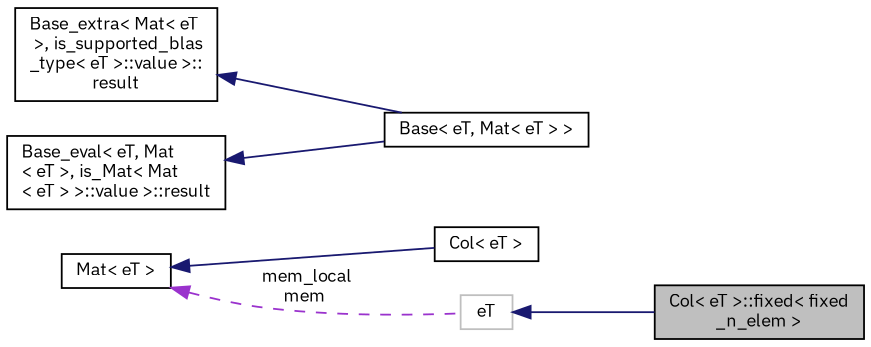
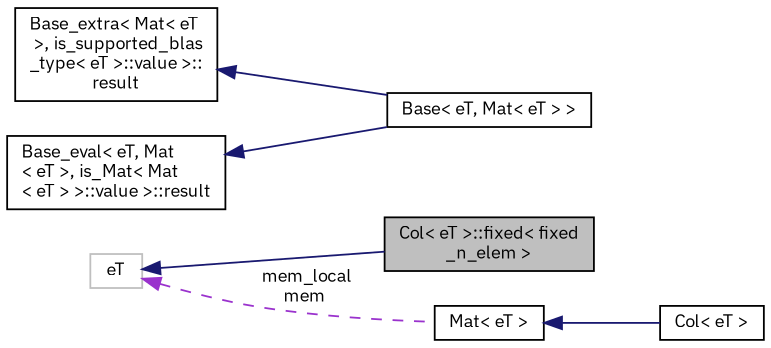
edge "eT" -> "Mat< eT >": reversed
